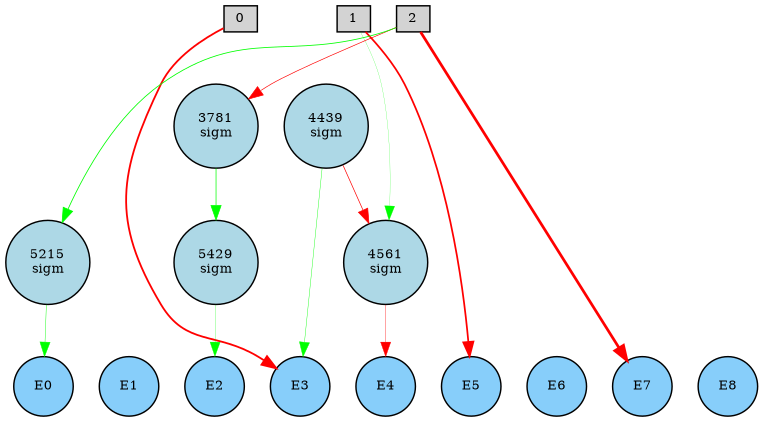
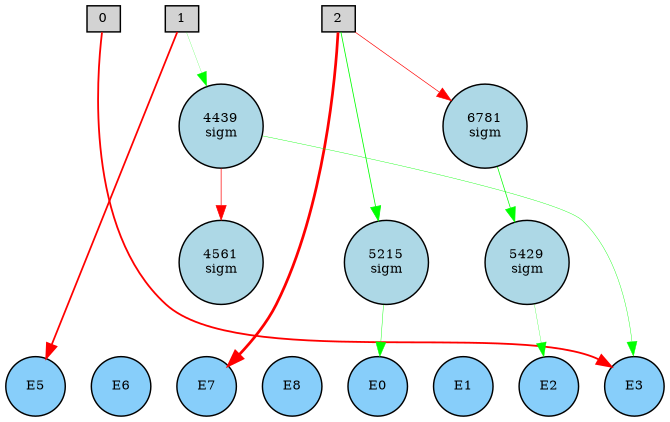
edge "1" -> "4561 sigm": now "1" -> "4439 sigm"
node "3781 sigm": label "3781 sigm" -> "6781 sigm"
node "E4": removed
